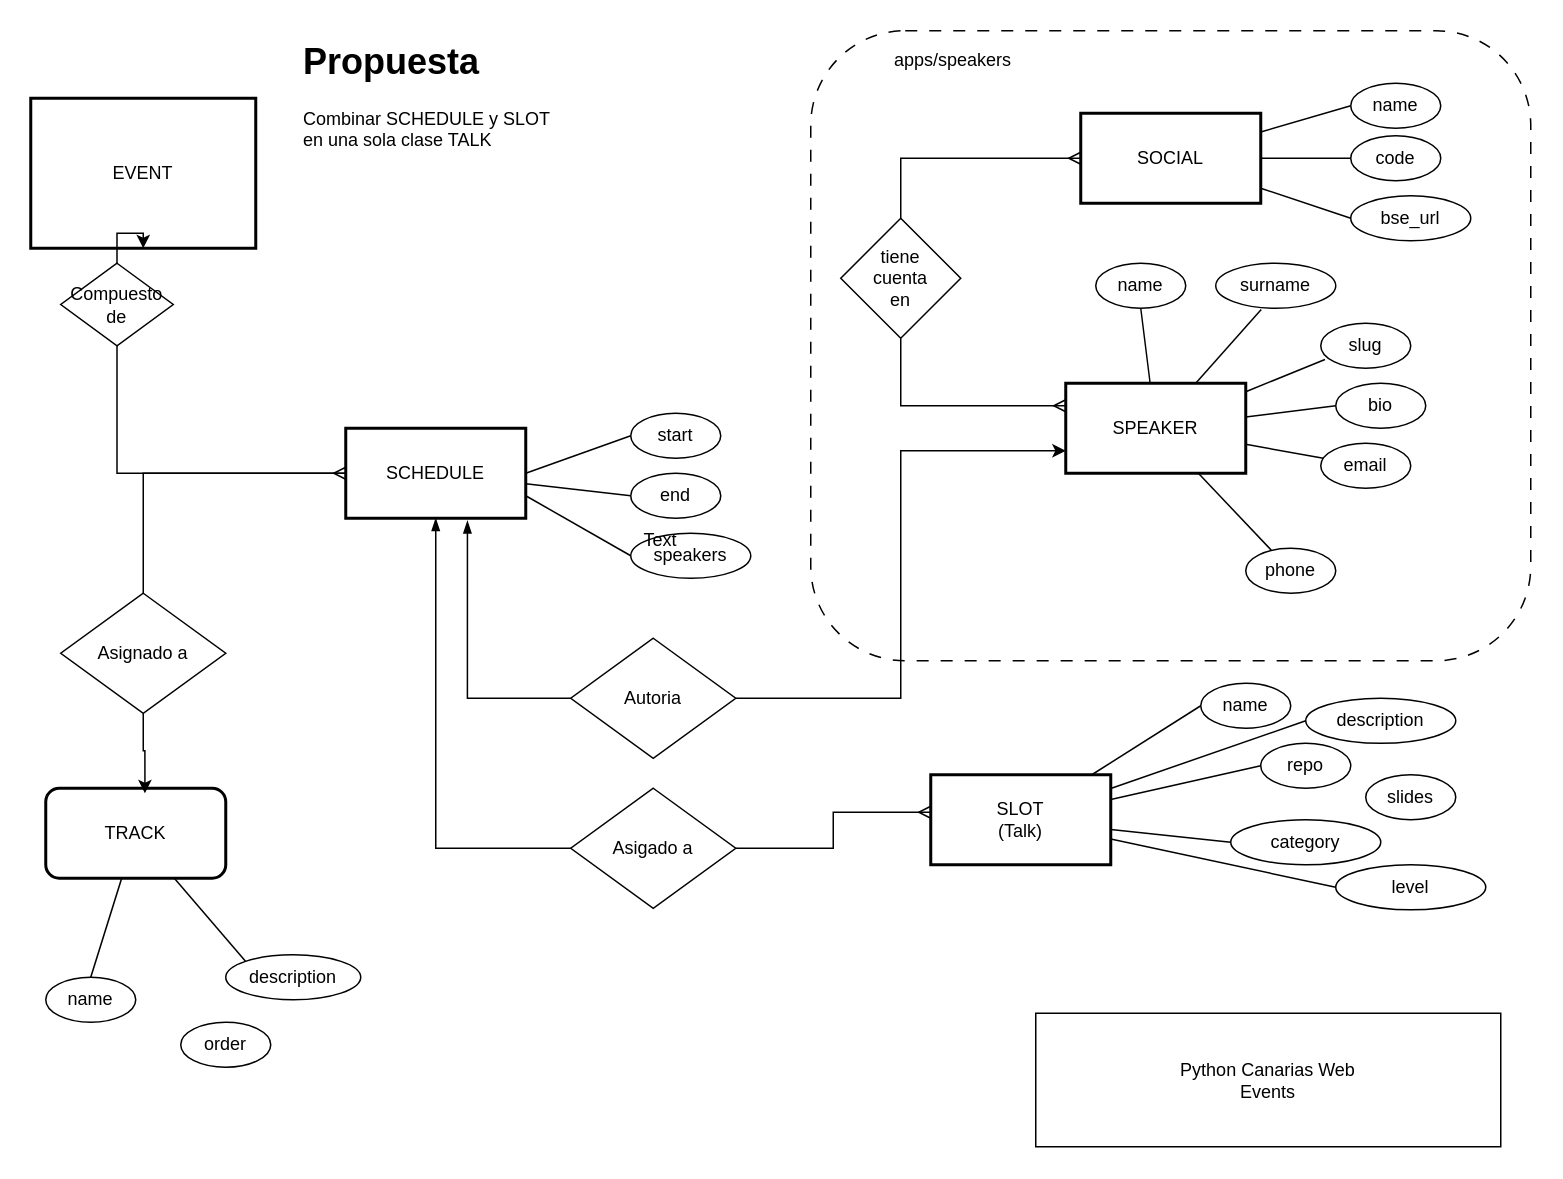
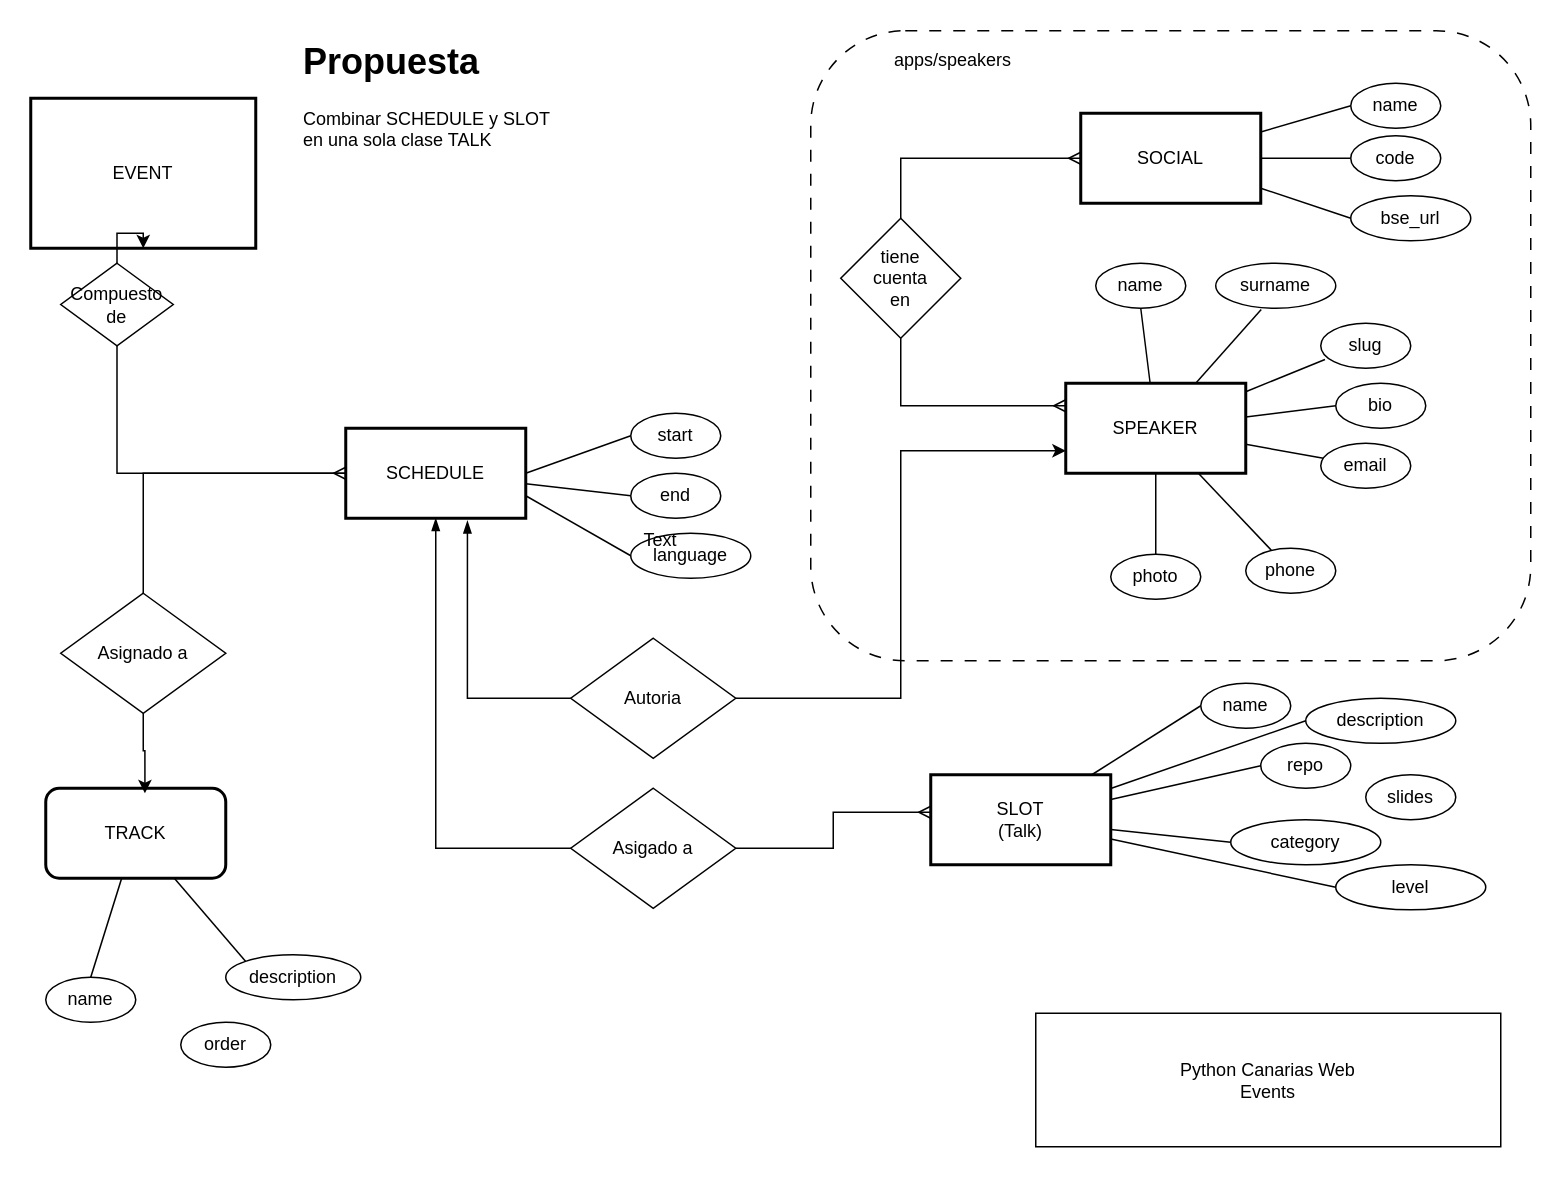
edge "SPEAKER" -- "photo": added
node "speakers": label "speakers" -> "language"
node "photo": added
